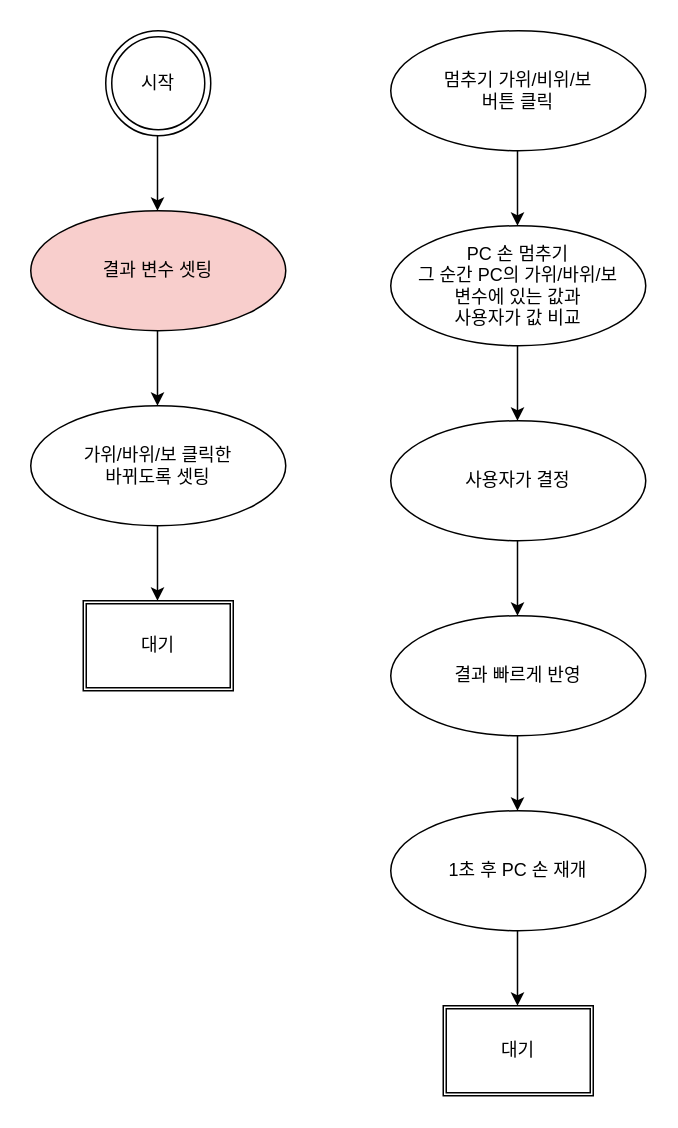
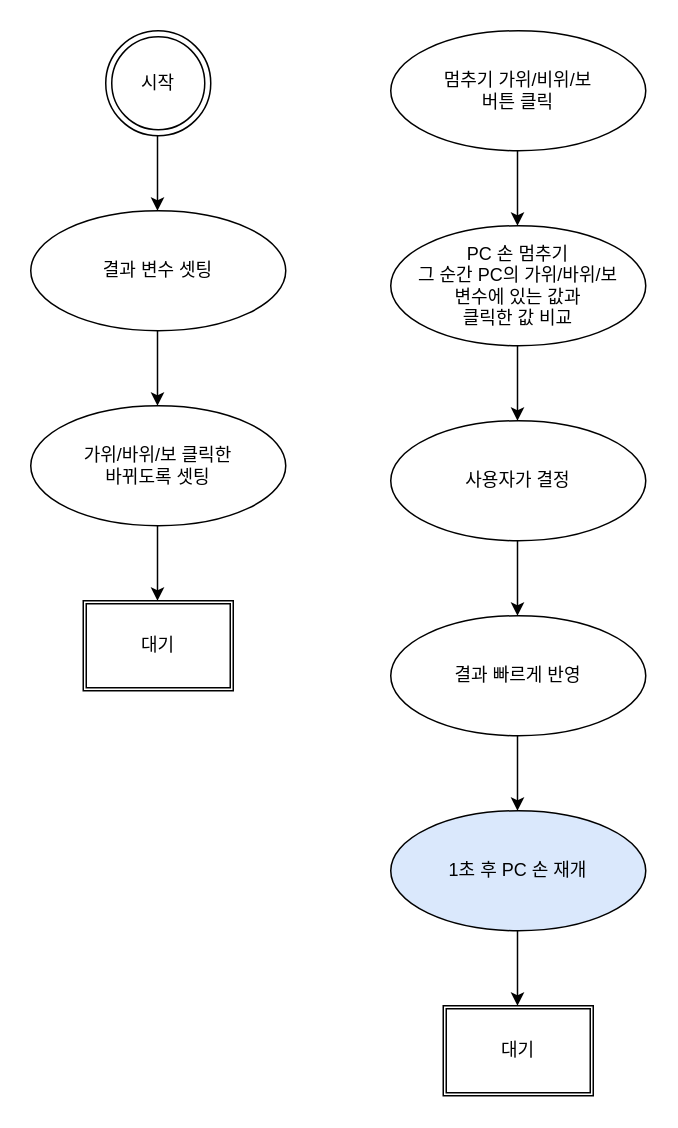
node "결과 변수 셋팅": fillcolor #f8cecc -> #ffffff
node "PC 손 멈추기 그 순간 PC의 가위/바위/보 변수에 있는 값과 사용자가 값 비교": label "PC 손 멈추기 그 순간 PC의 가위/바위/보 변수에 있는 값과 사용자가 값 비교" -> "PC 손 멈추기 그 순간 PC의 가위/바위/보 변수에 있는 값과 클릭한 값 비교"
node "1초 후 PC 손 재개": fillcolor #ffffff -> #dae8fc
